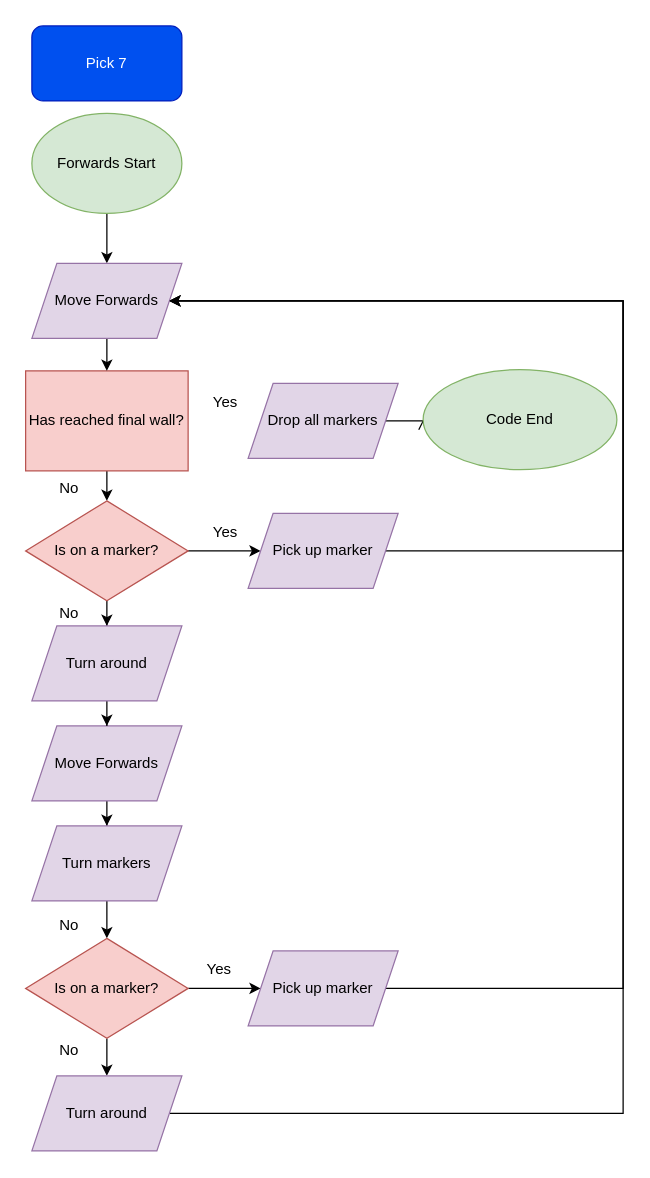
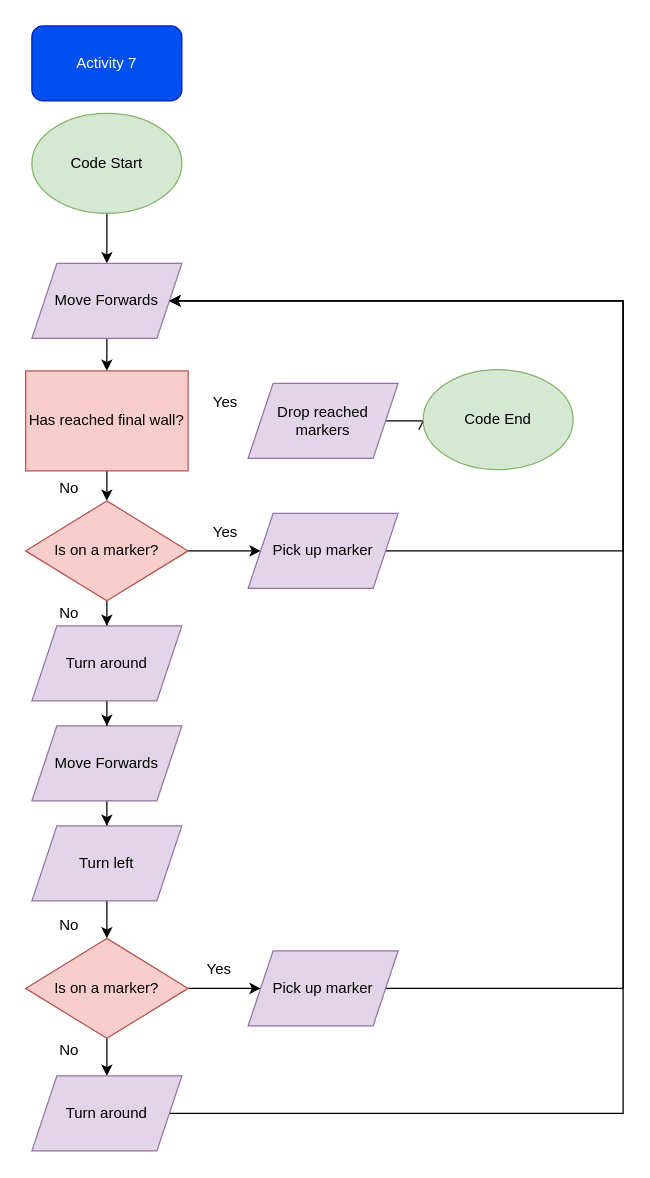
node "Pick 7": label "Pick 7" -> "Activity 7"
node "Forwards Start": label "Forwards Start" -> "Code Start"
node "Code End": size 194x100 -> 150x100
node "Drop all markers": label "Drop all markers" -> "Drop reached markers"
node "Turn markers": label "Turn markers" -> "Turn left"
